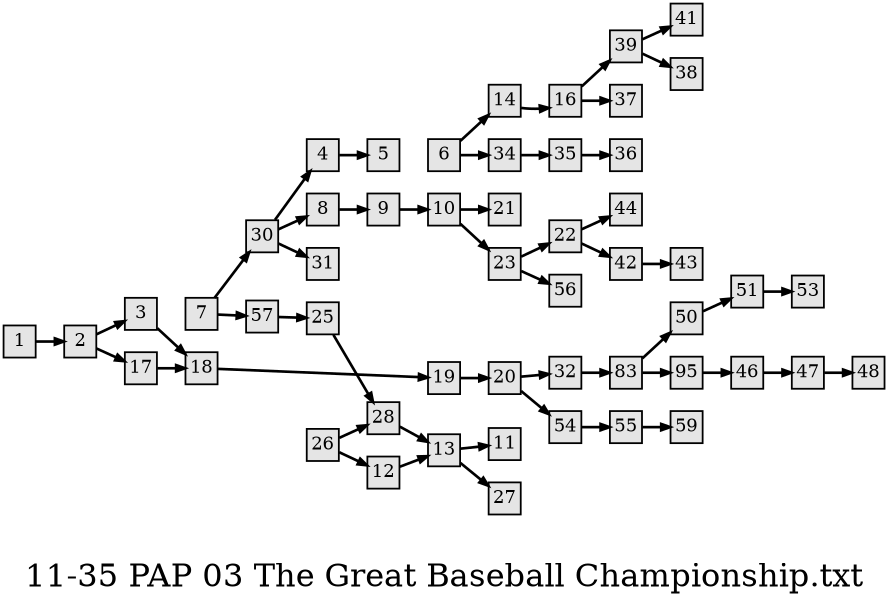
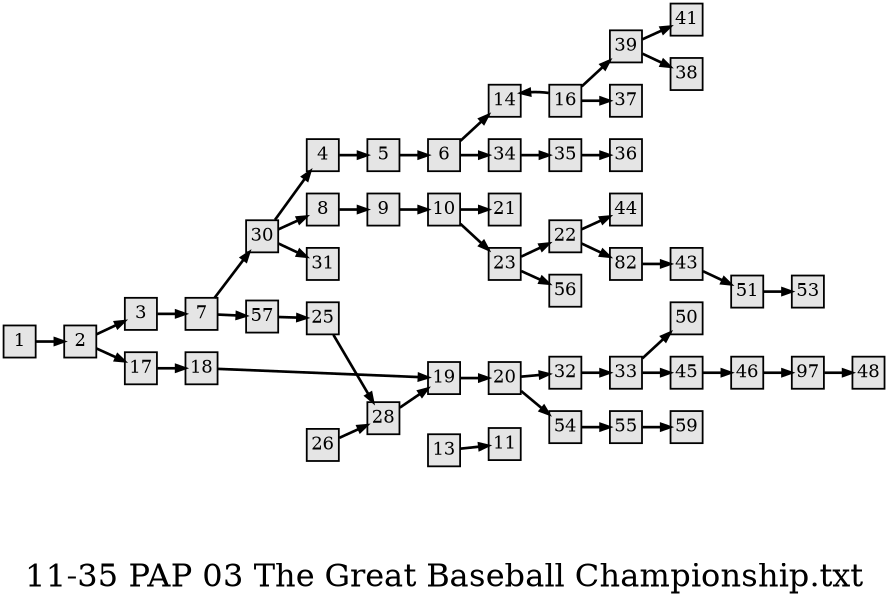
edge "14" -> "16": reversed
edge "5" -> "6": added
node "42": label "42" -> "82"
edge "50" -> "51": now "43" -> "51"
edge "3" -> "18": now "3" -> "7"
node "83": label "83" -> "33"
node "95": label "95" -> "45"
node "47": label "47" -> "97"
edge "28" -> "13": now "28" -> "19"
node "12": removed
node "27": removed
